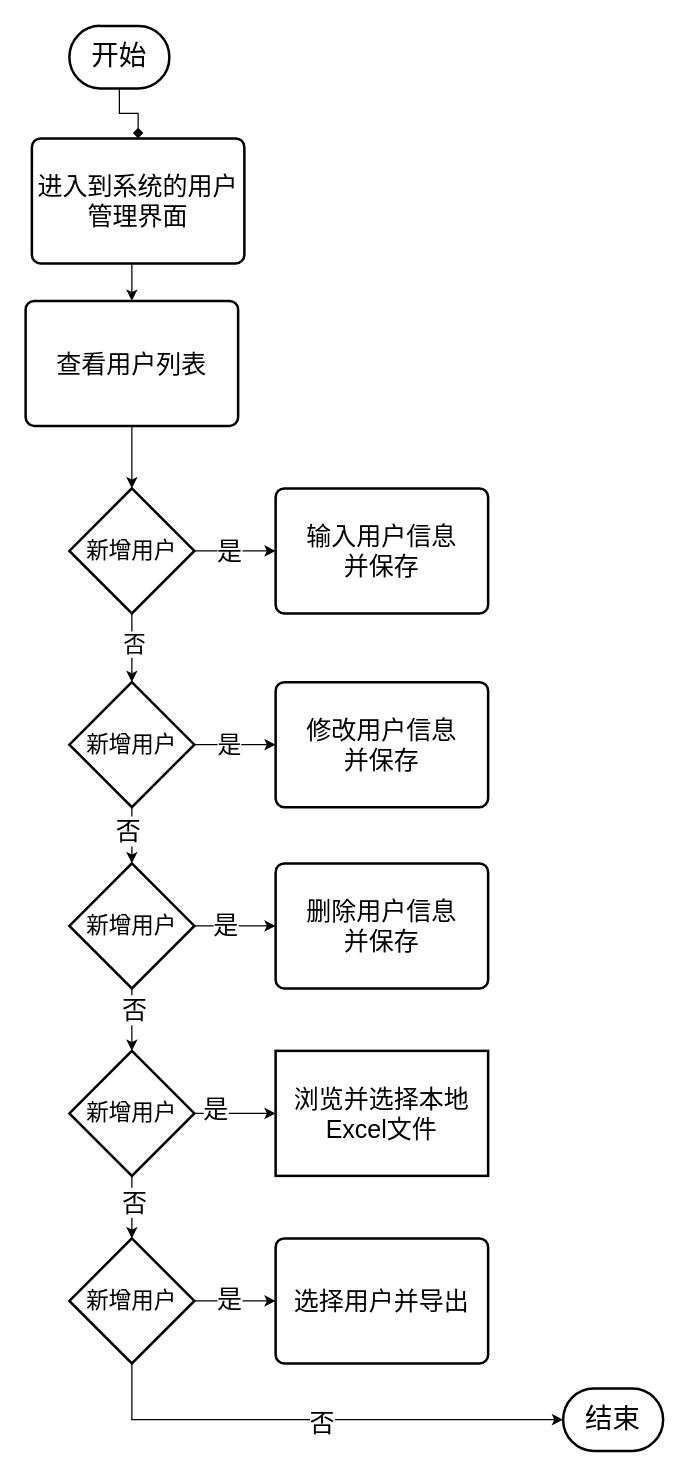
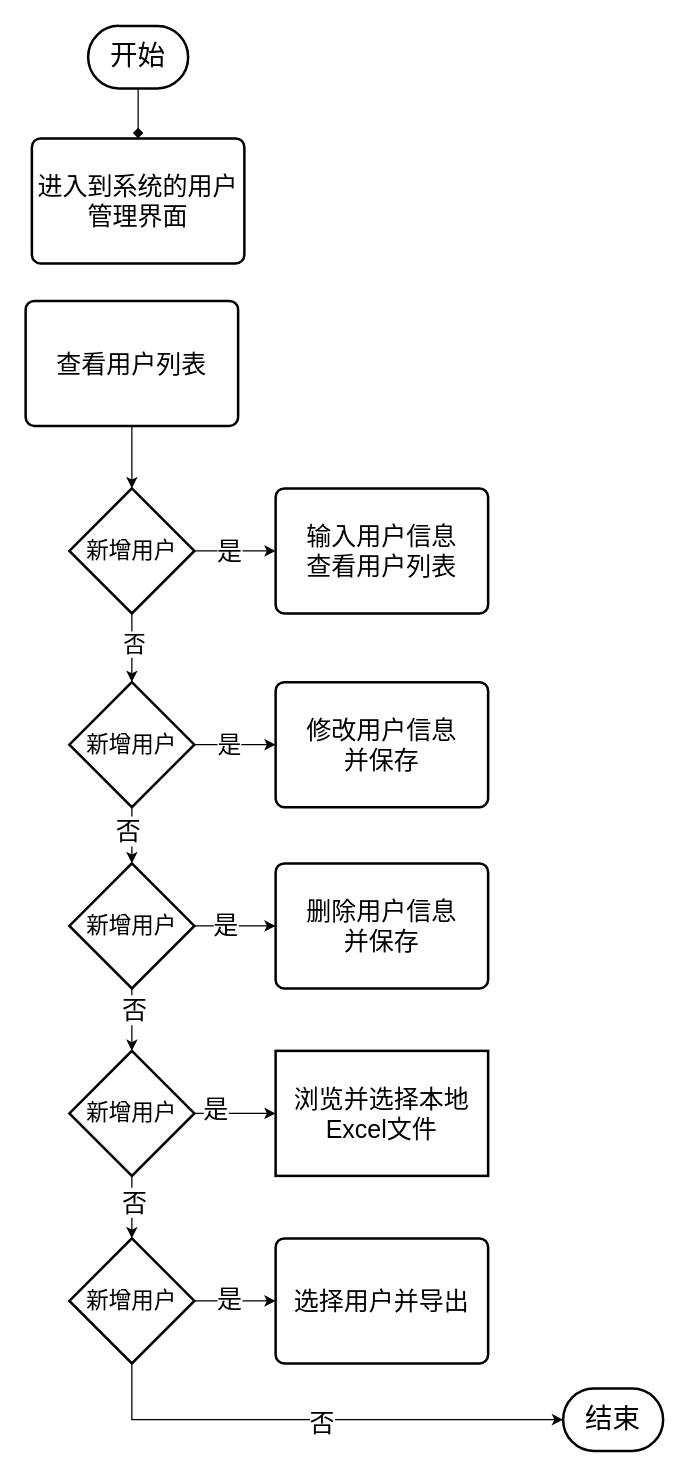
node "开始": moved (119, 57) -> (138, 57)
edge "进入到系统的用户 管理界面" -> "查看用户列表": removed
node "输入用户信息 并保存": label "输入用户信息 并保存" -> "输入用户信息 查看用户列表"
